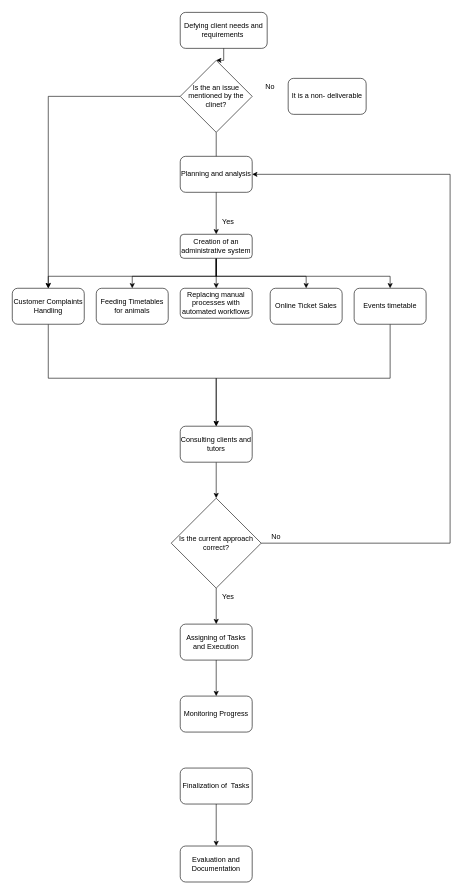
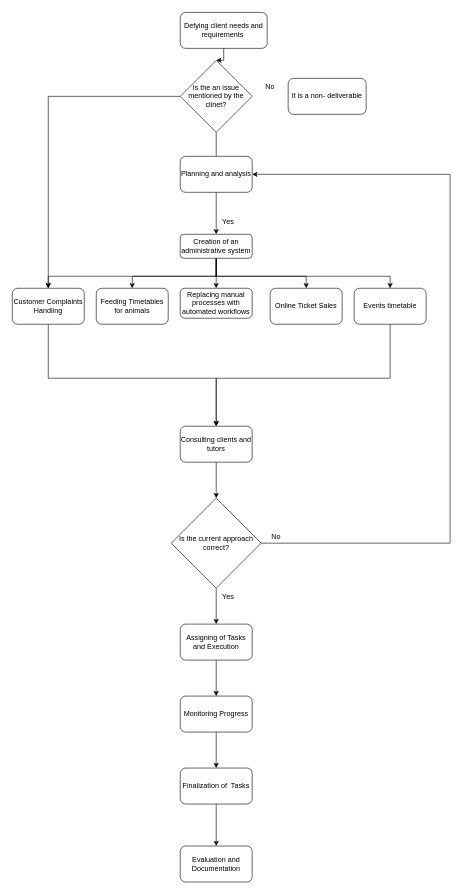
edge "Monitoring Progress" -> "Finalization of Tasks": added
